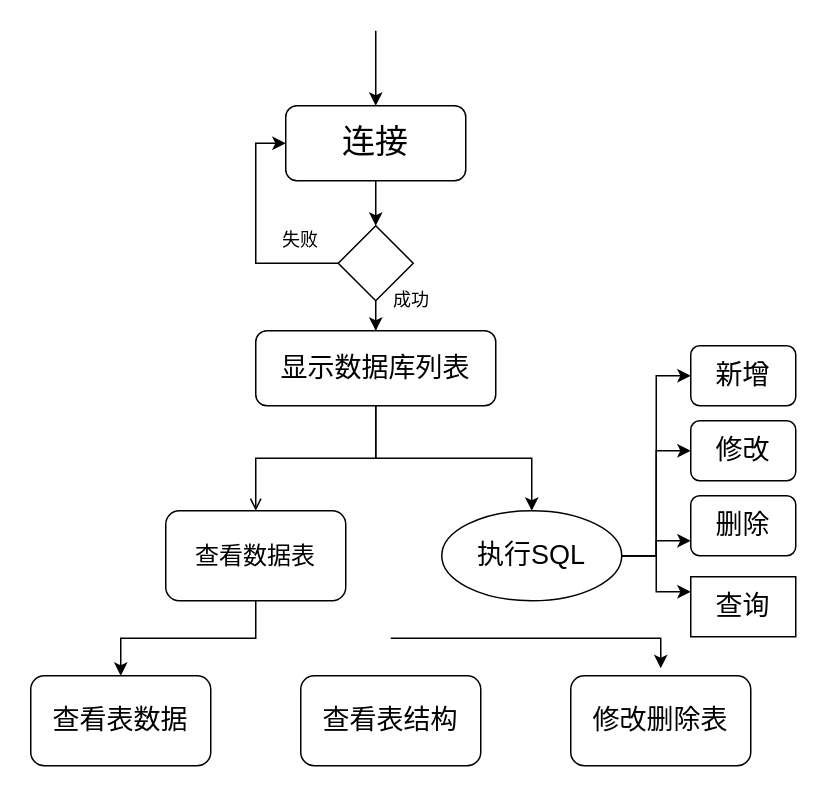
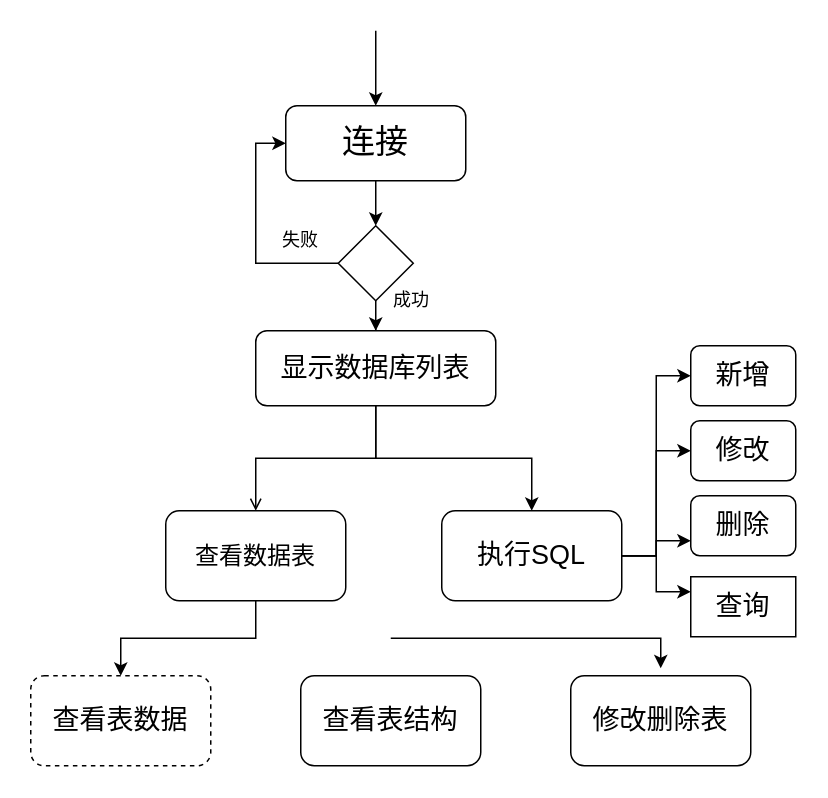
node "执行SQL": shape ellipse -> rounded rectangle
node "查看表数据": style solid -> dashed
